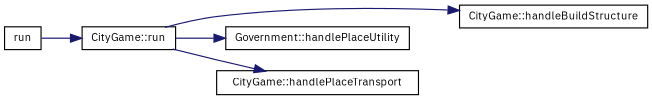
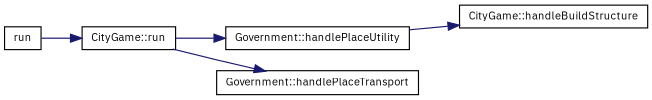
edge "CityGame::run" -> "CityGame::handleBuildStructure": now "Government::handlePlaceUtility" -> "CityGame::handleBuildStructure"
node "CityGame::handlePlaceTransport": label "CityGame::handlePlaceTransport" -> "Government::handlePlaceTransport"
